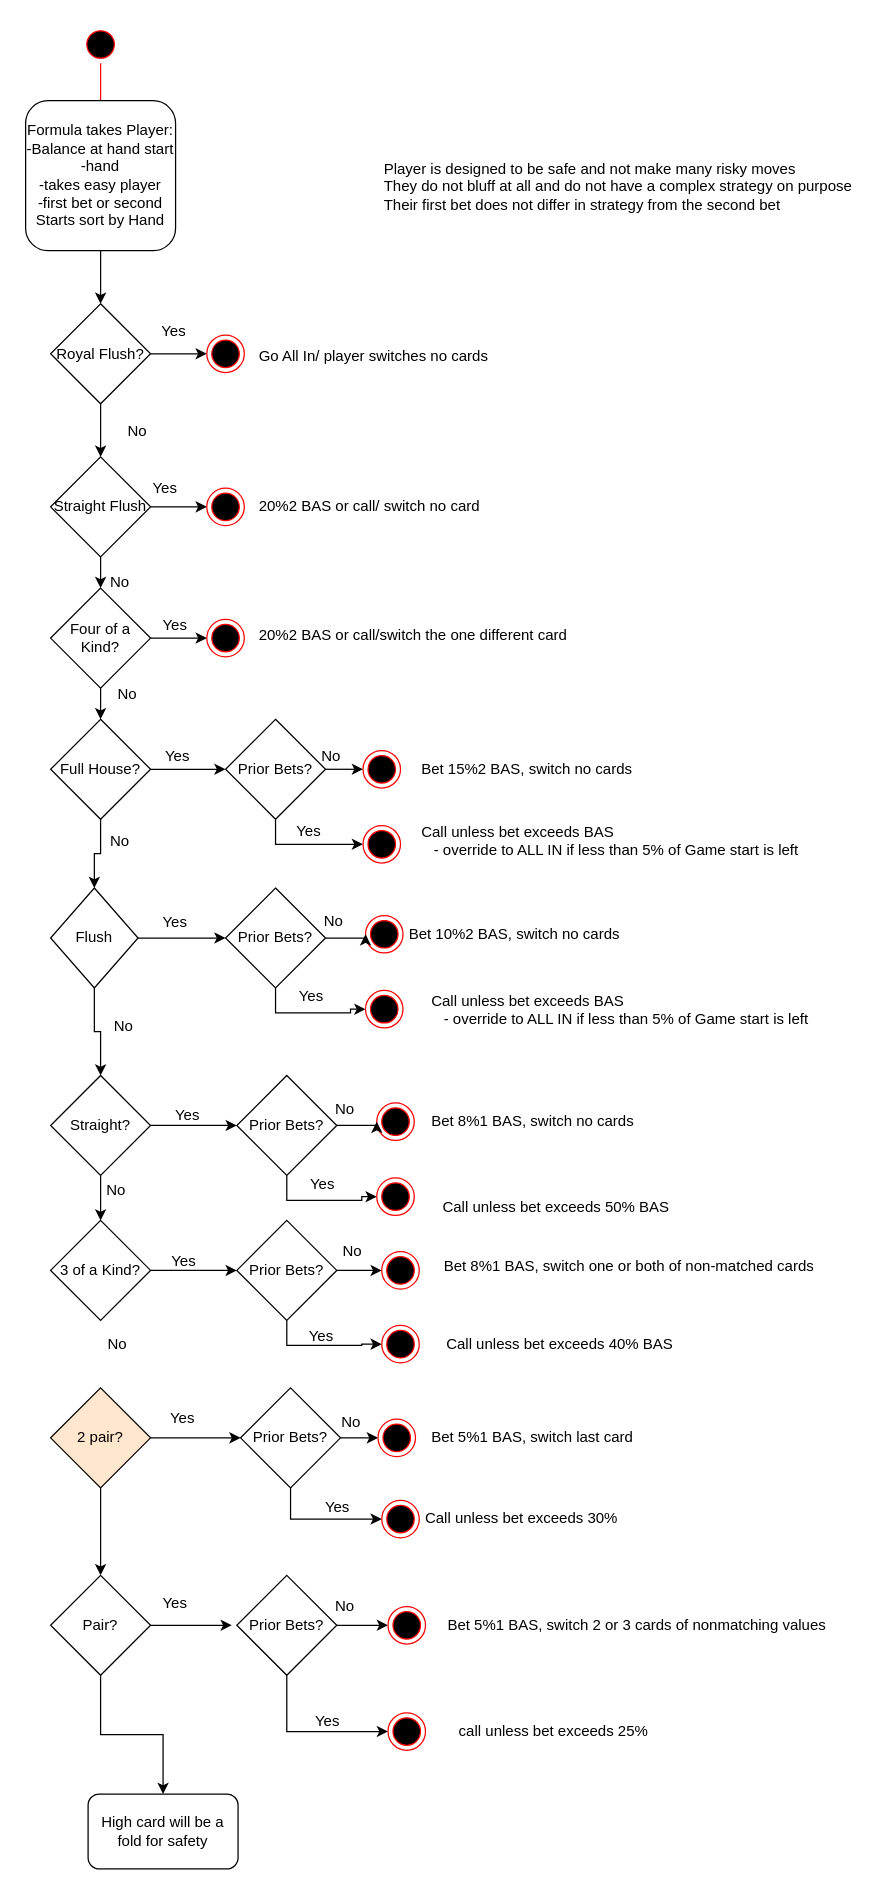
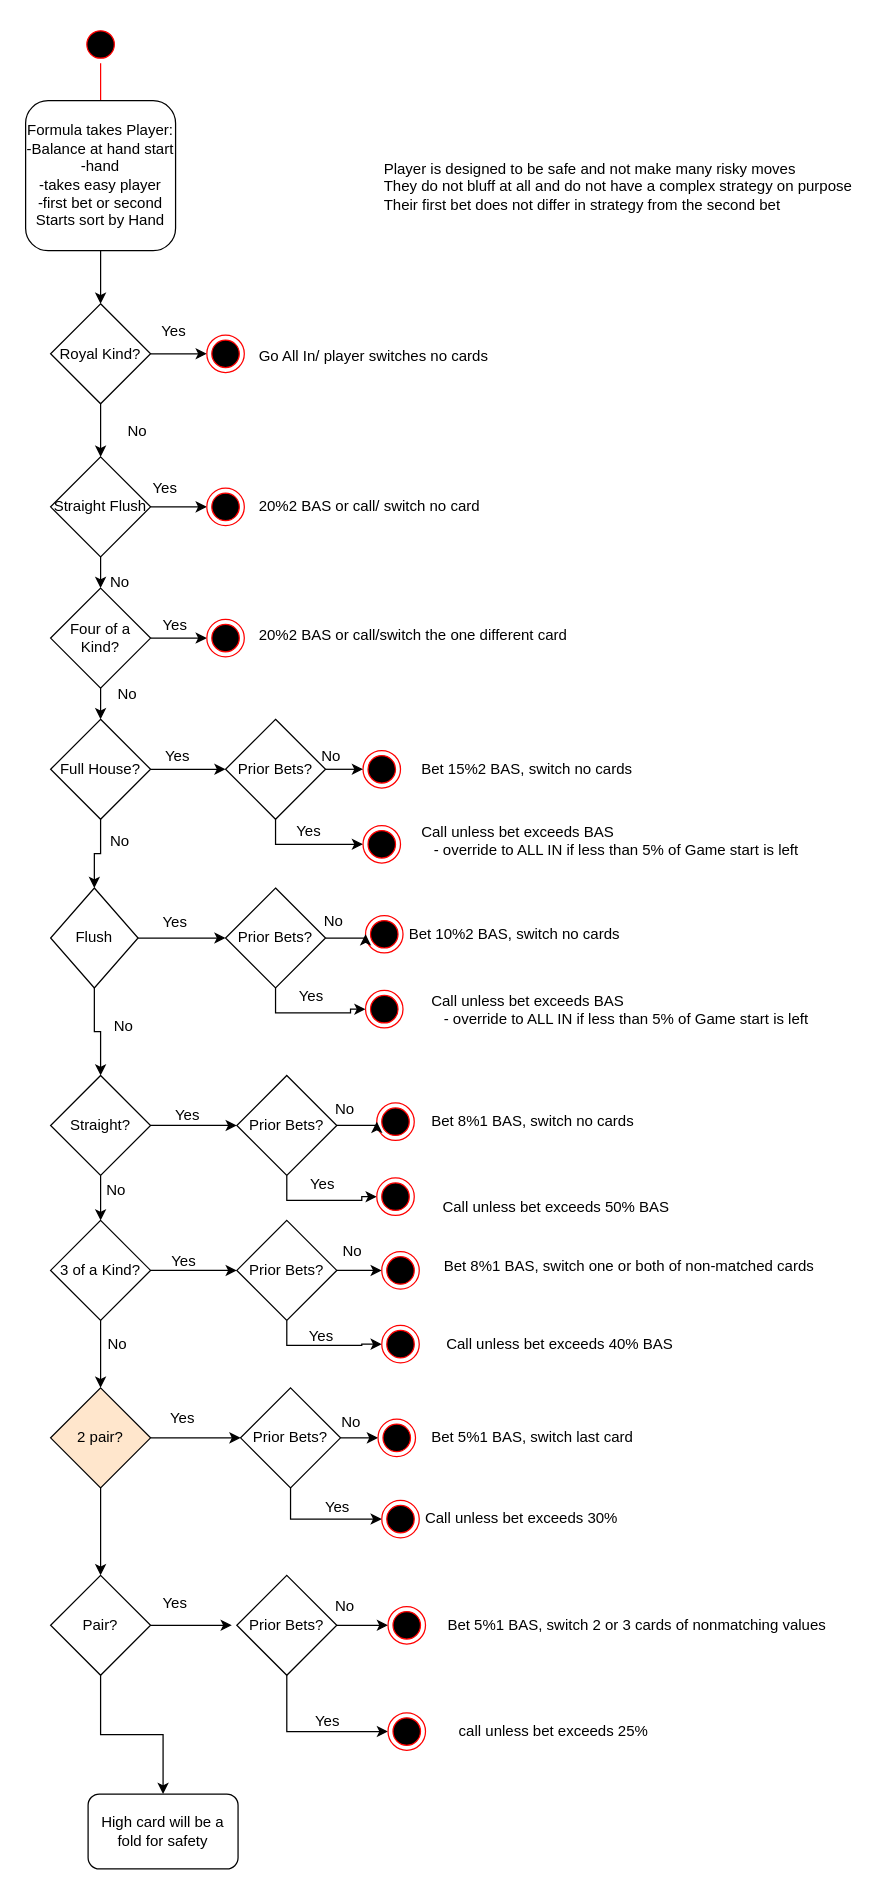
node "Royal Flush?": label "Royal Flush?" -> "Royal Kind?"
edge "3 of a Kind?" -> "2 pair?": added
